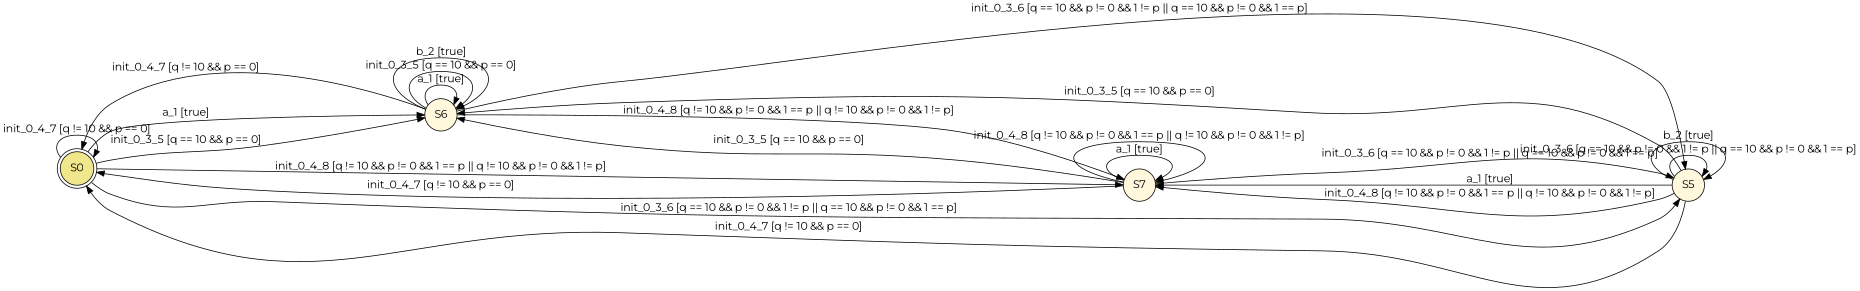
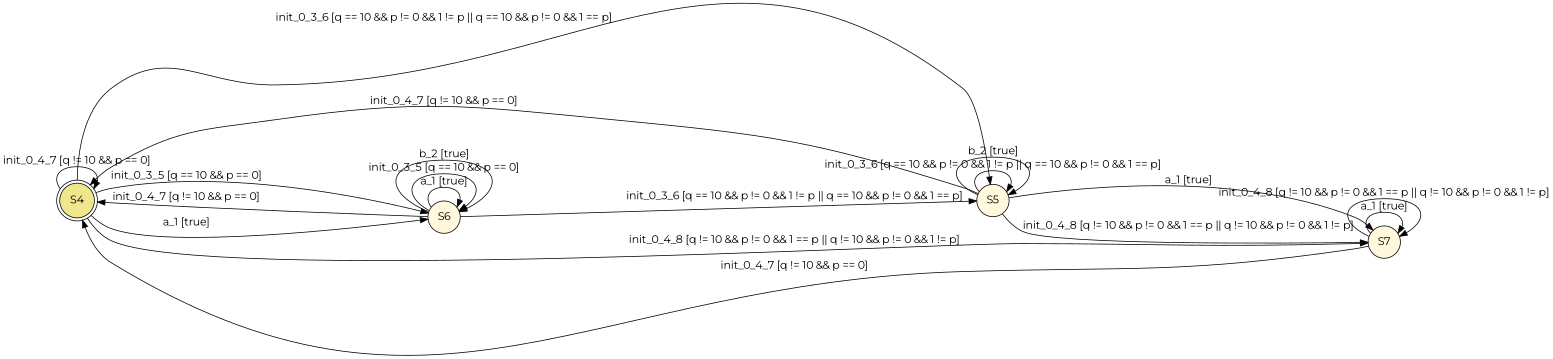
edge "S5" -> "S6": removed, label "init_0_3_5 [q == 10 && p == 0]"
edge "S6" -> "S7": removed, label "init_0_4_8 [q != 10 && p != 0 && 1 == p || q != 10 && p != 0 && 1 != p]"
edge "S7" -> "S6": removed, label "init_0_3_5 [q == 10 && p == 0]"
edge "S7" -> "S5": removed, label "init_0_3_6 [q == 10 && p != 0 && 1 != p || q == 10 && p != 0 && 1 == p]"
node "S0": label "S0" -> "S4"
